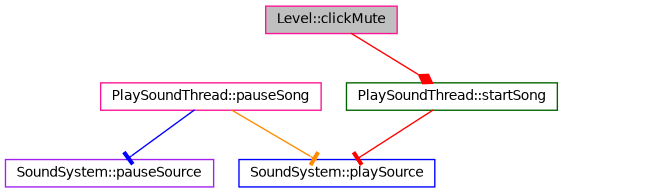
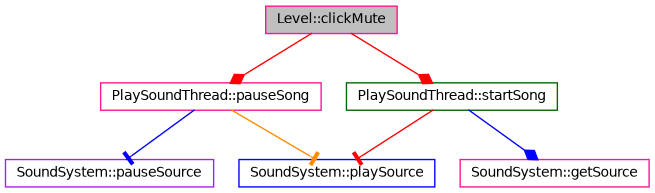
edge "Level::clickMute" -> "PlaySoundThread::pauseSong": added
node "SoundSystem::getSource": added
